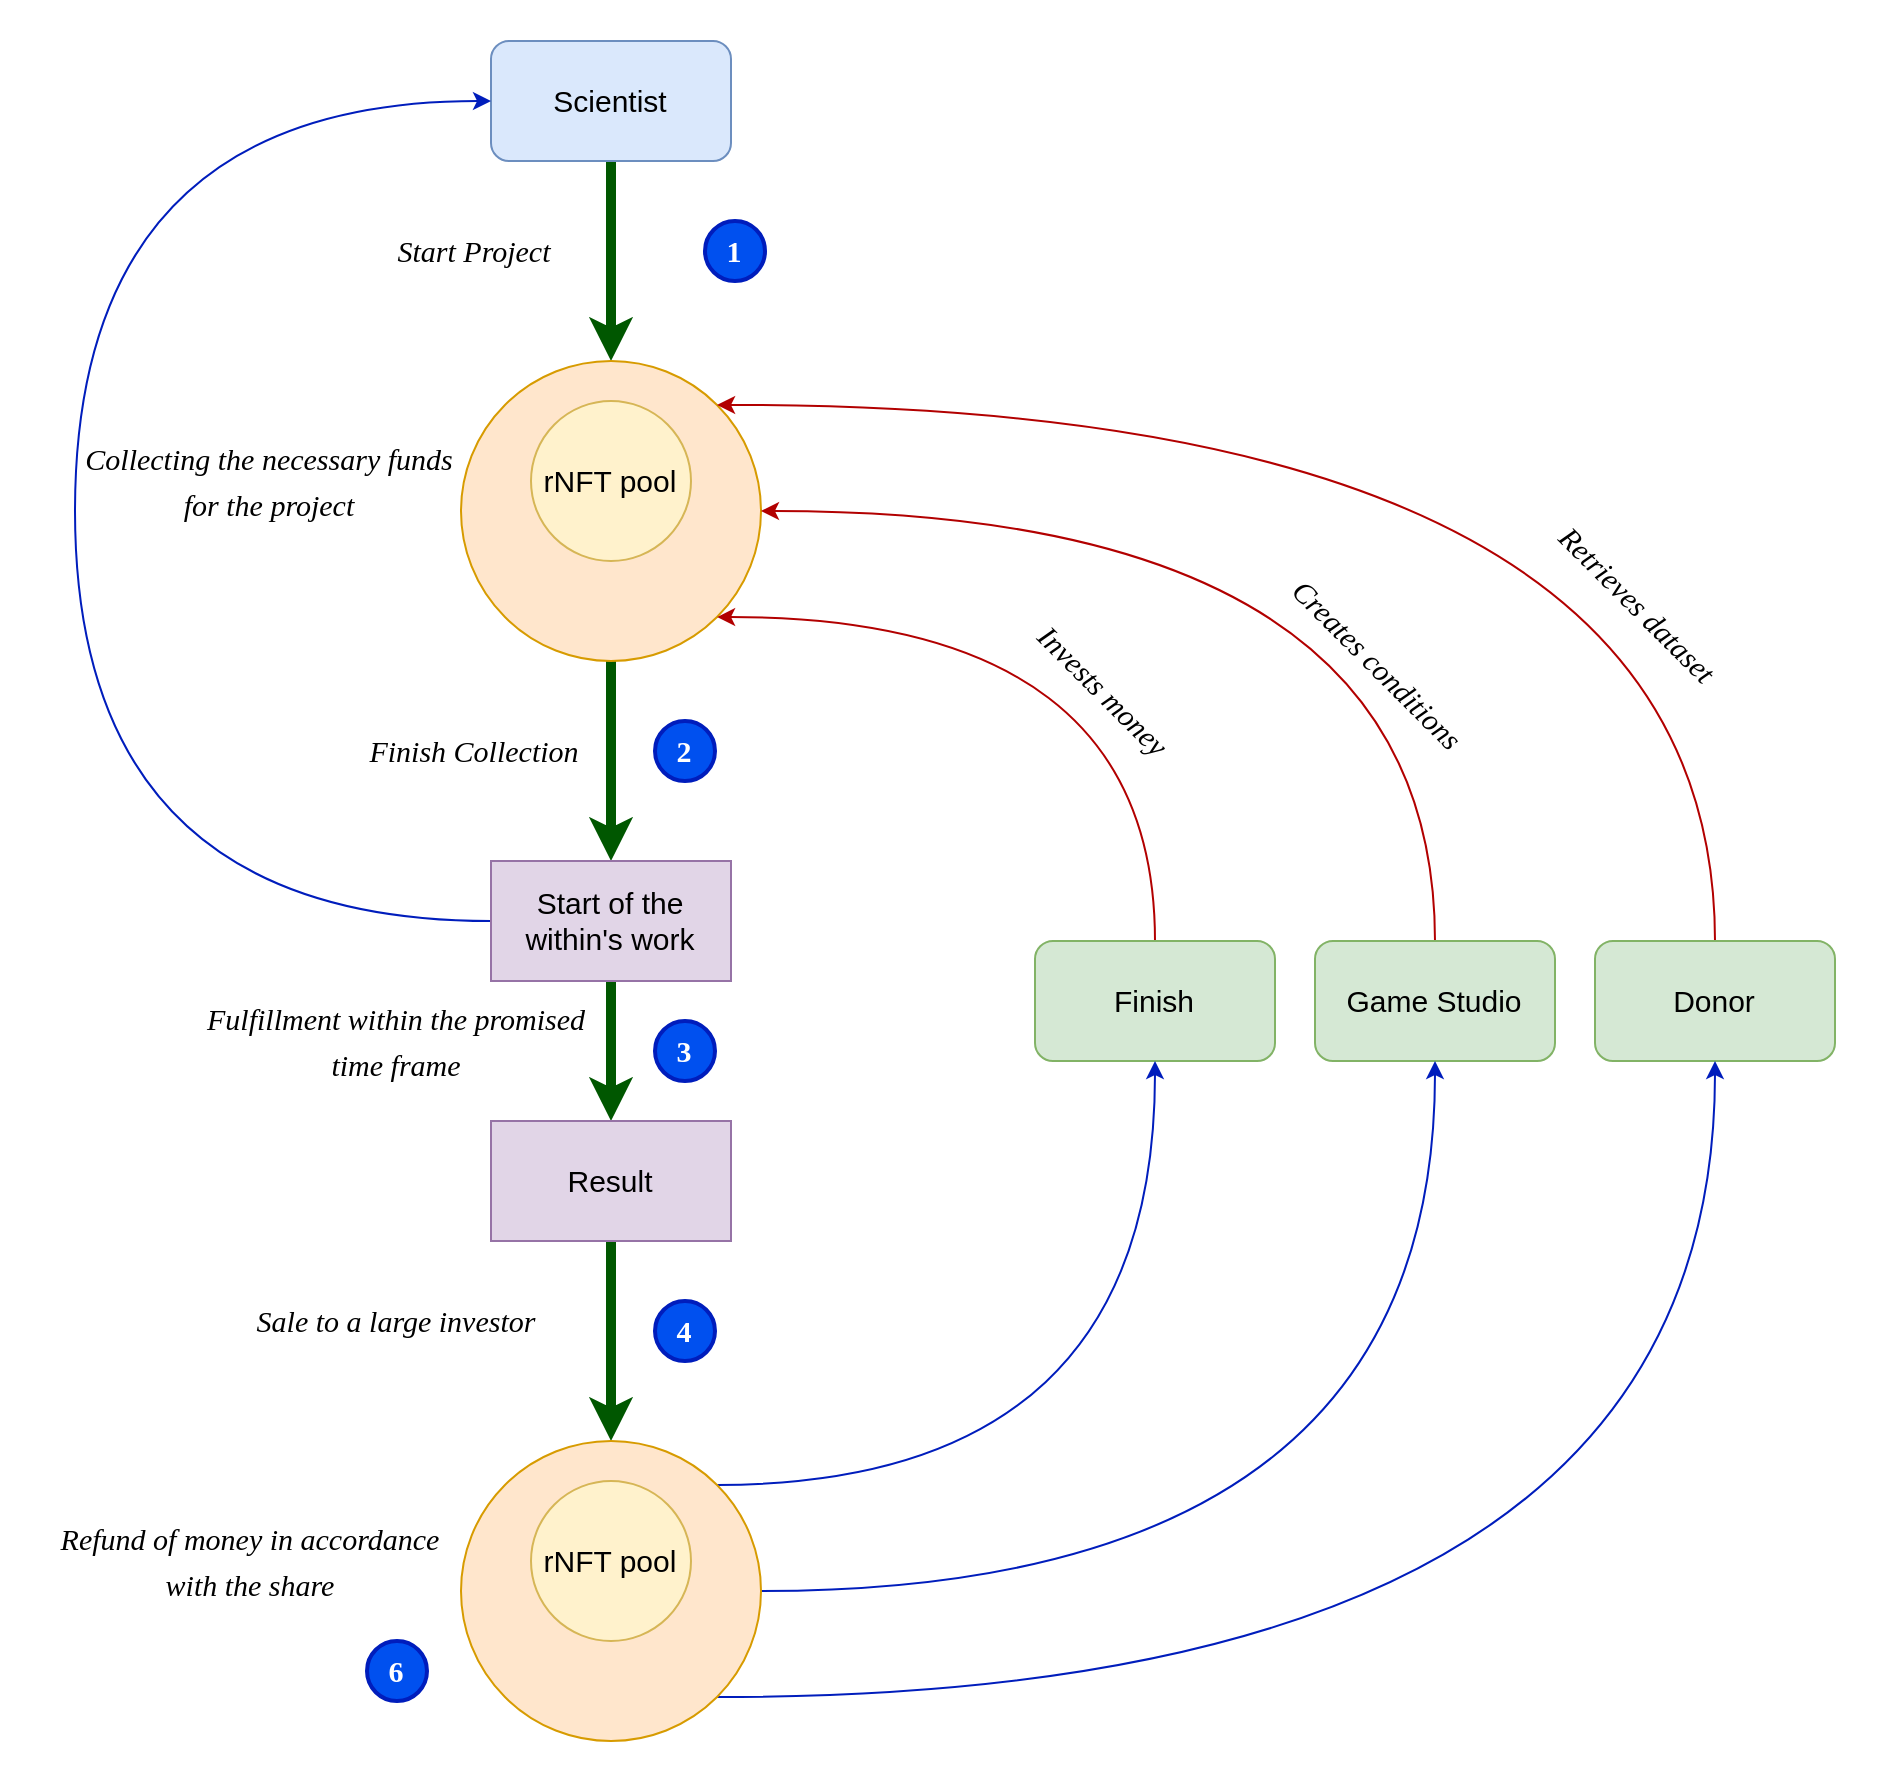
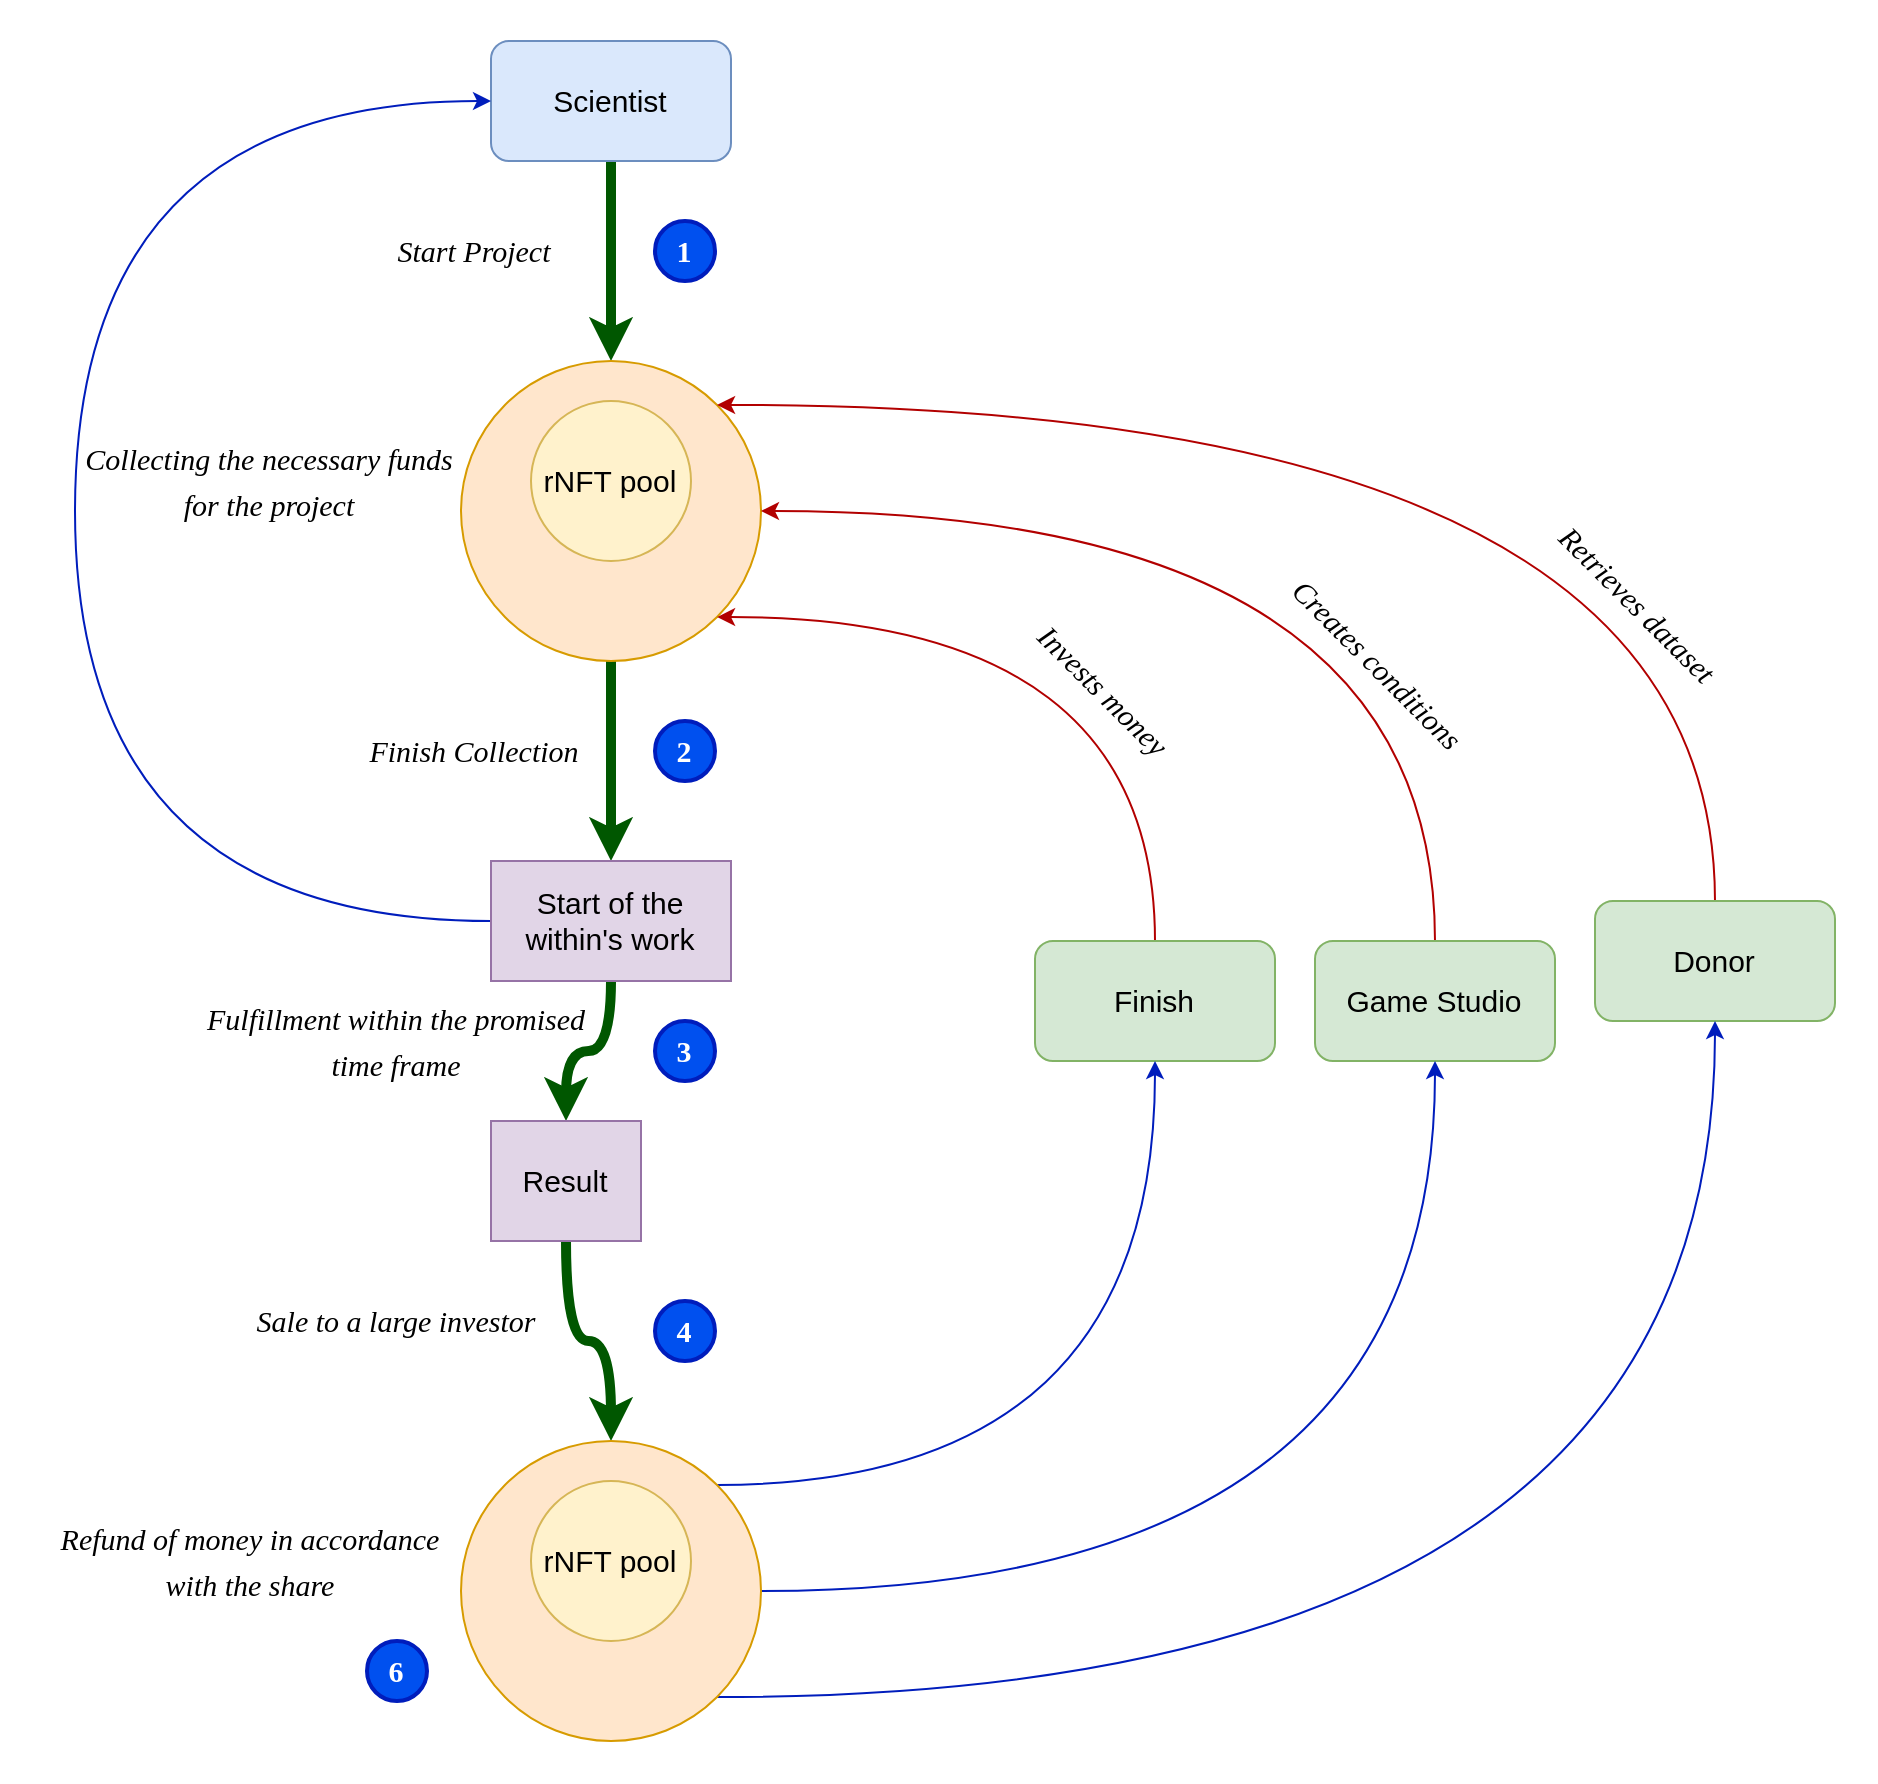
node "1": moved (735, 251) -> (685, 251)
node "Donor": moved (1715, 1001) -> (1715, 961)
node "Result": size 240x120 -> 150x120
